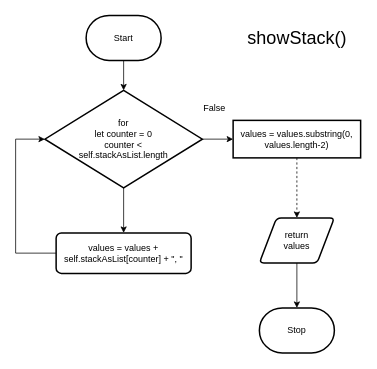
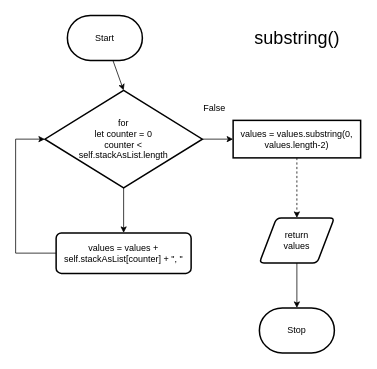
node "Start": moved (123, 38) -> (105, 38)
node "showStack()": label "showStack()" -> "substring()"
